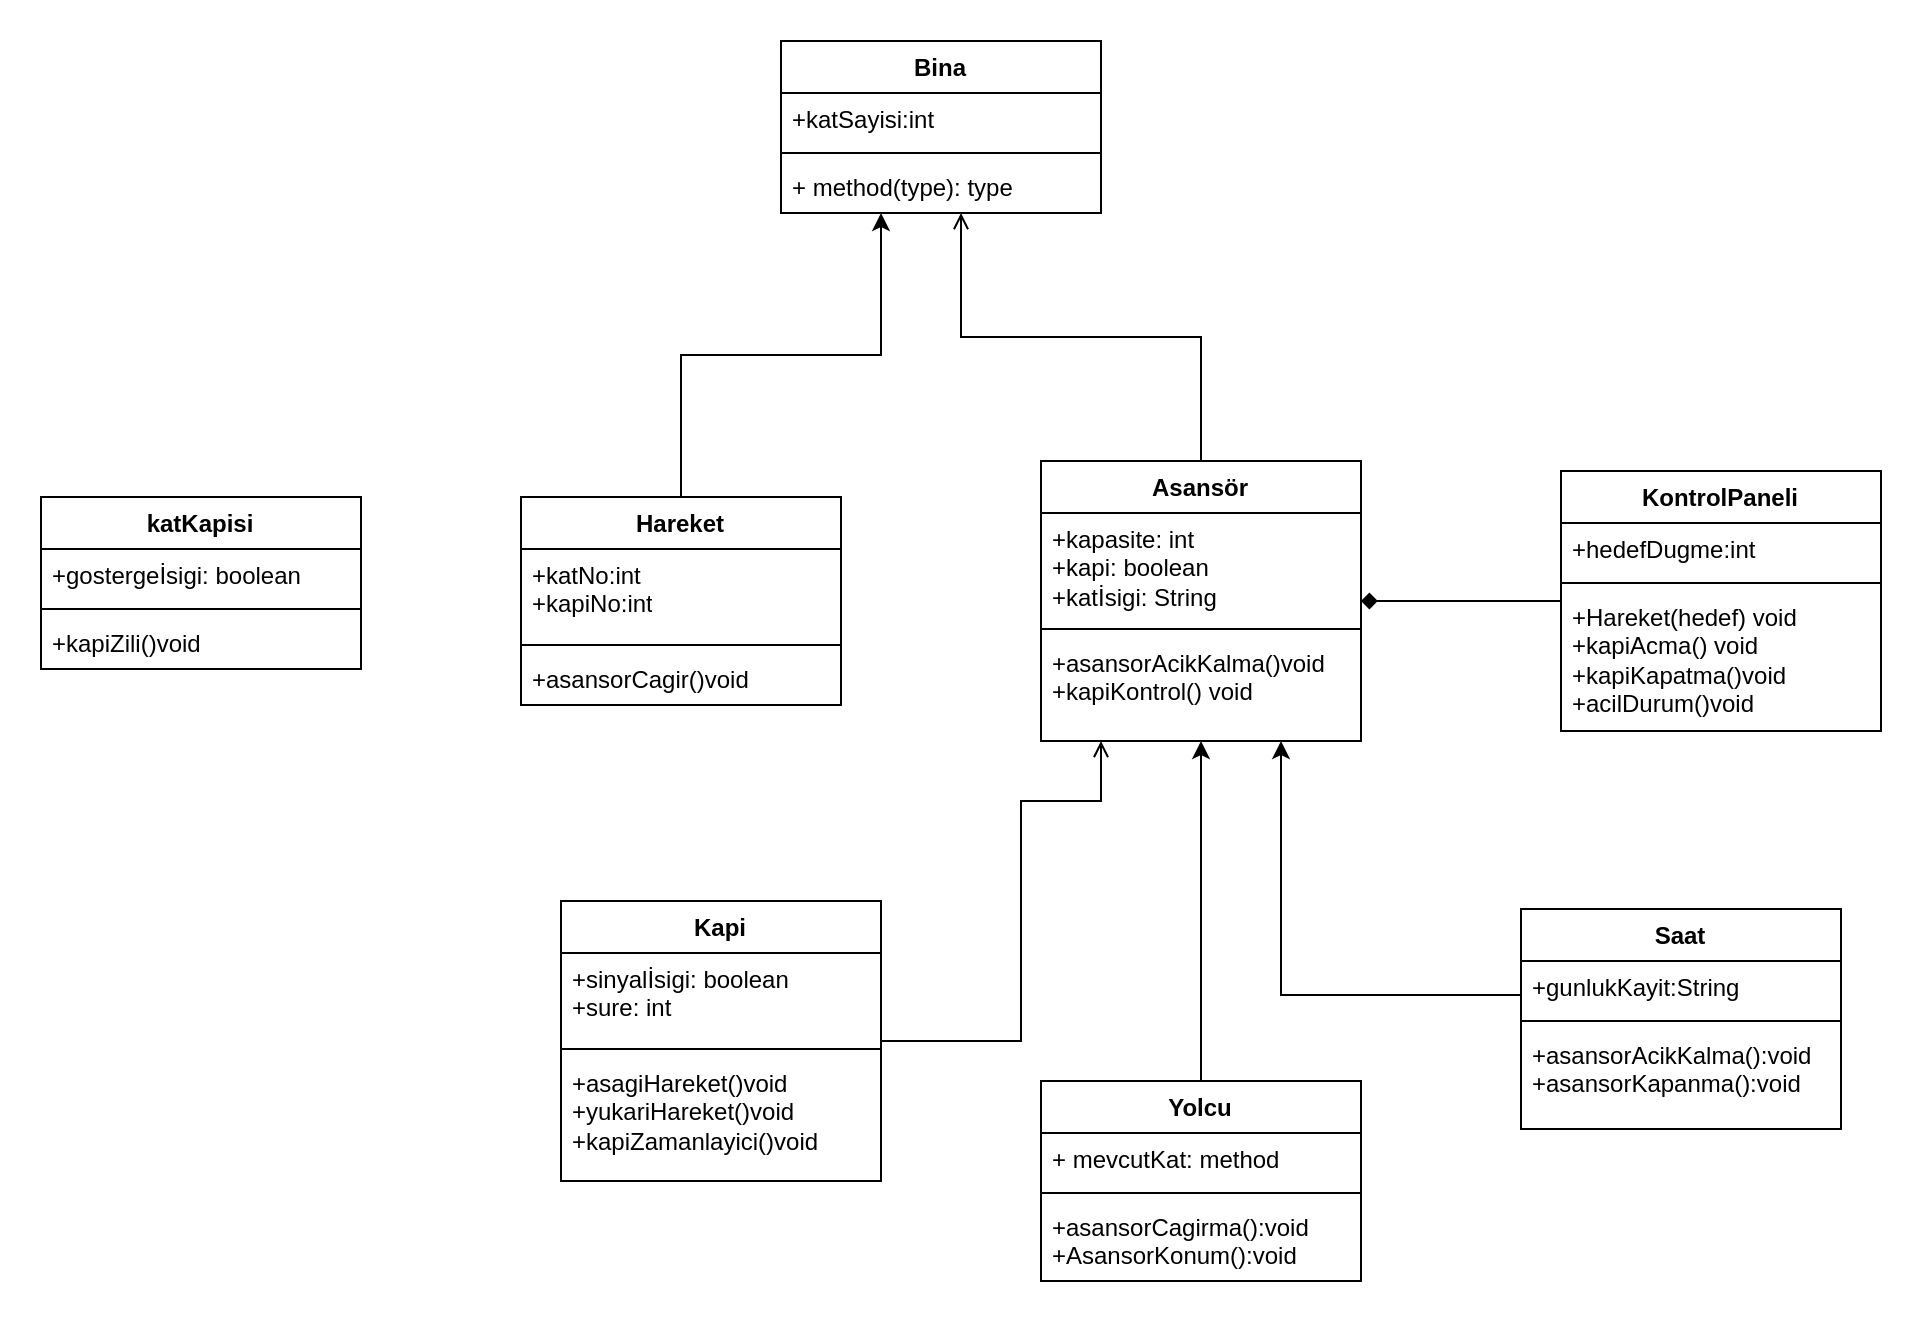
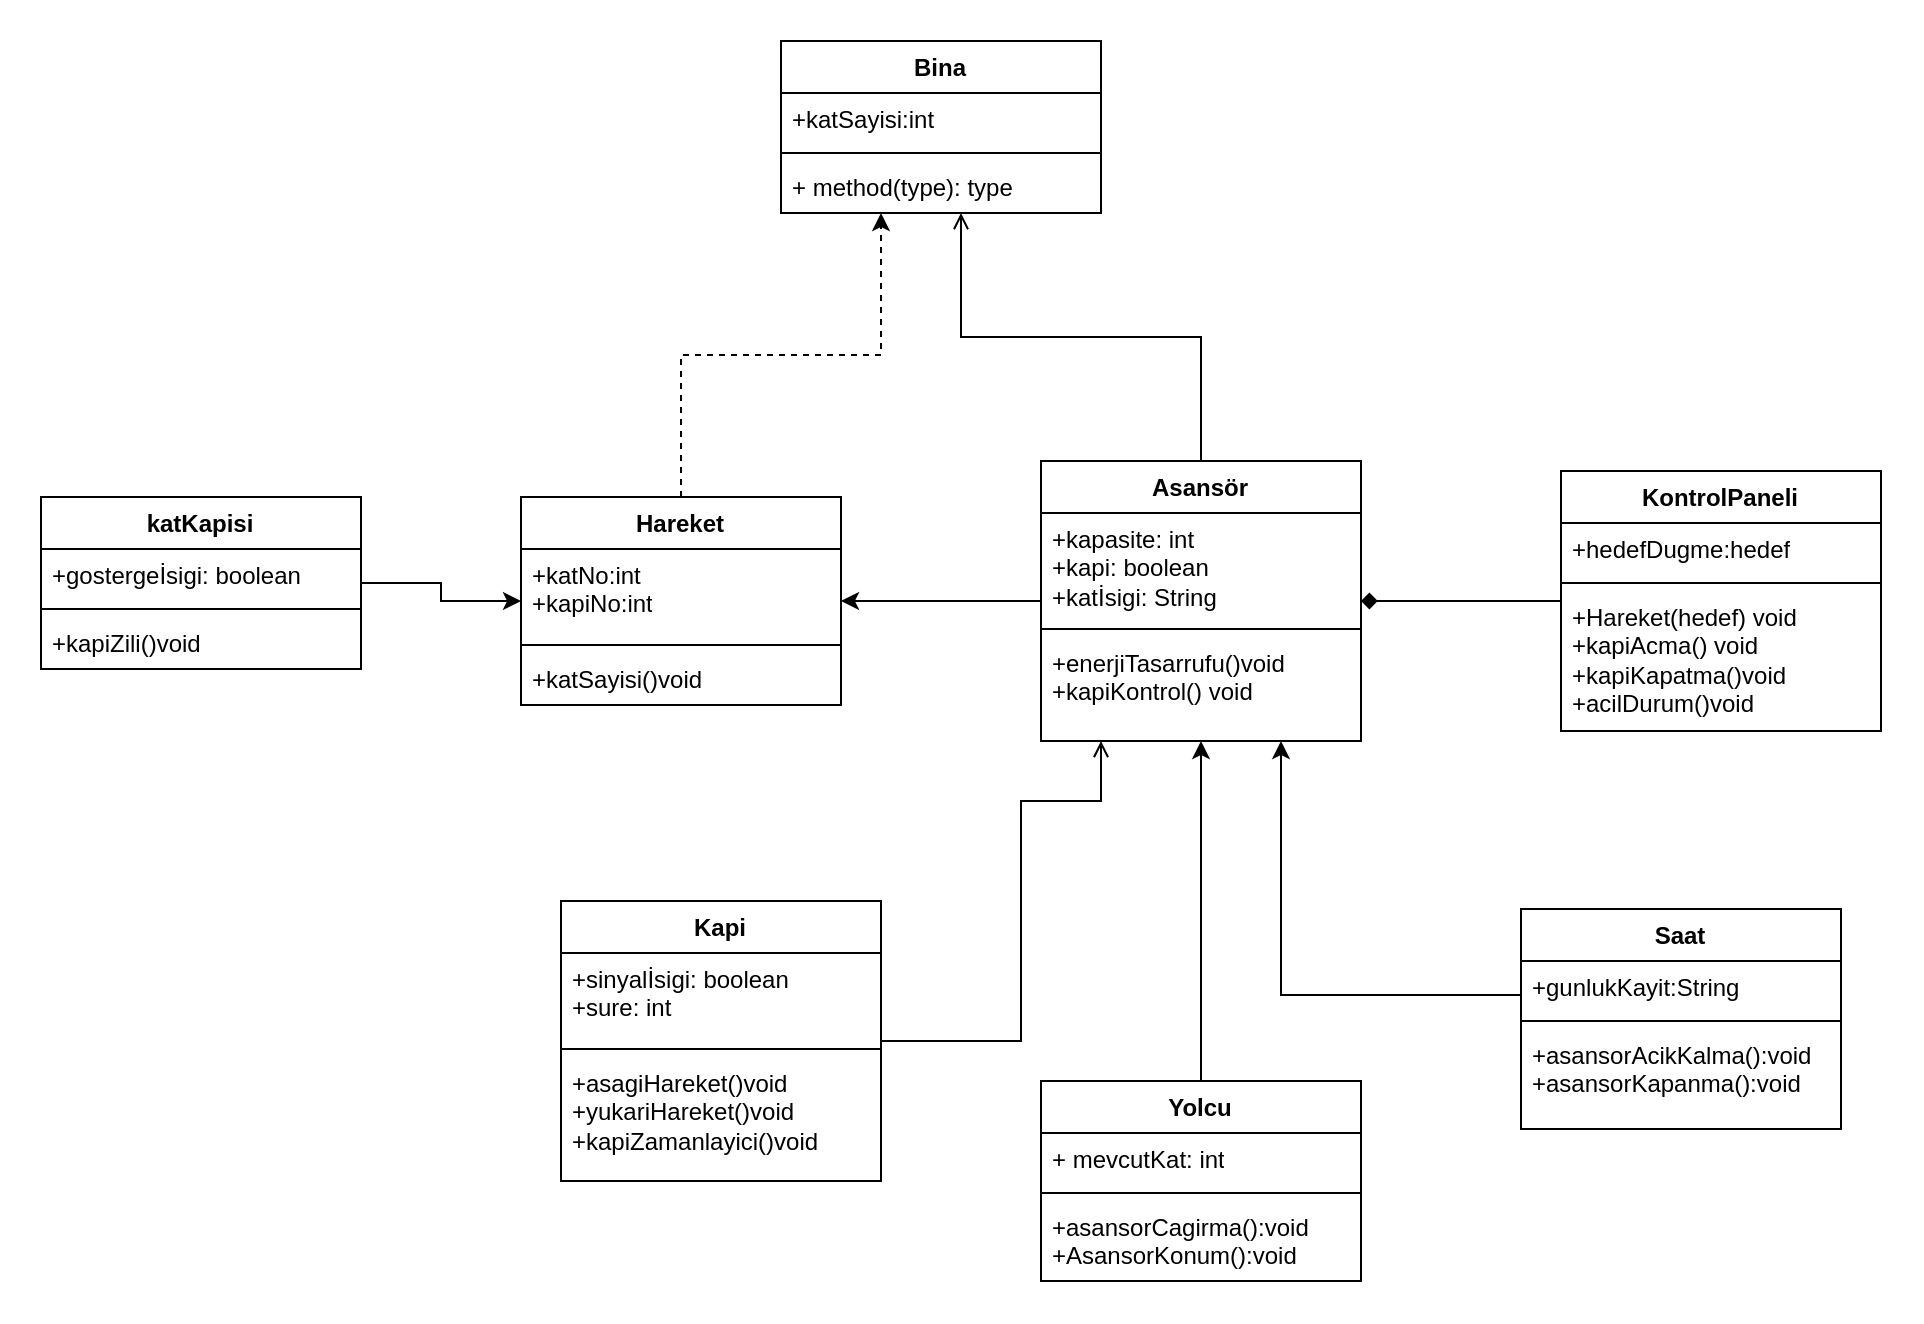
edge "Hareket" -> "Bina": style solid -> dashed
node "+hedefDugme:int": label "+hedefDugme:int" -> "+hedefDugme:hedef"
edge "katKapisi" -> "Hareket": added
edge "Asansör" -> "Hareket": added
node "+asansorAcikKalma()void +kapiKontrol() void": label "+asansorAcikKalma()void +kapiKontrol() void" -> "+enerjiTasarrufu()void +kapiKontrol() void"
node "+asansorCagir()void": label "+asansorCagir()void" -> "+katSayisi()void"
node "+ mevcutKat: method": label "+ mevcutKat: method" -> "+ mevcutKat: int"
